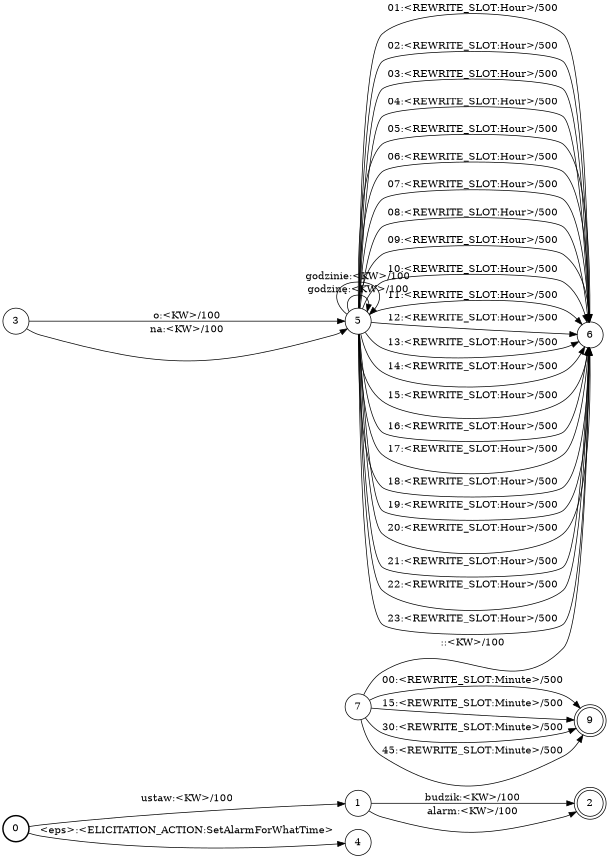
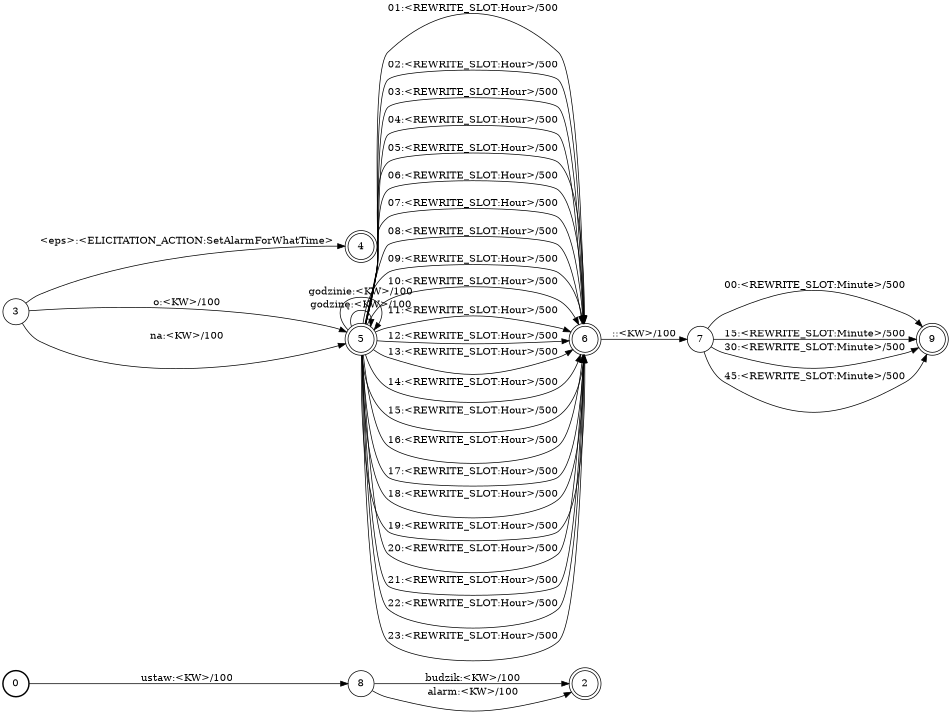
node "5": shape circle -> doublecircle
node "6": shape circle -> doublecircle
edge "7" -> "6": reversed
node "1": label "1" -> "8"
node "4": shape circle -> doublecircle
edge "0" -> "4": now "3" -> "4"
